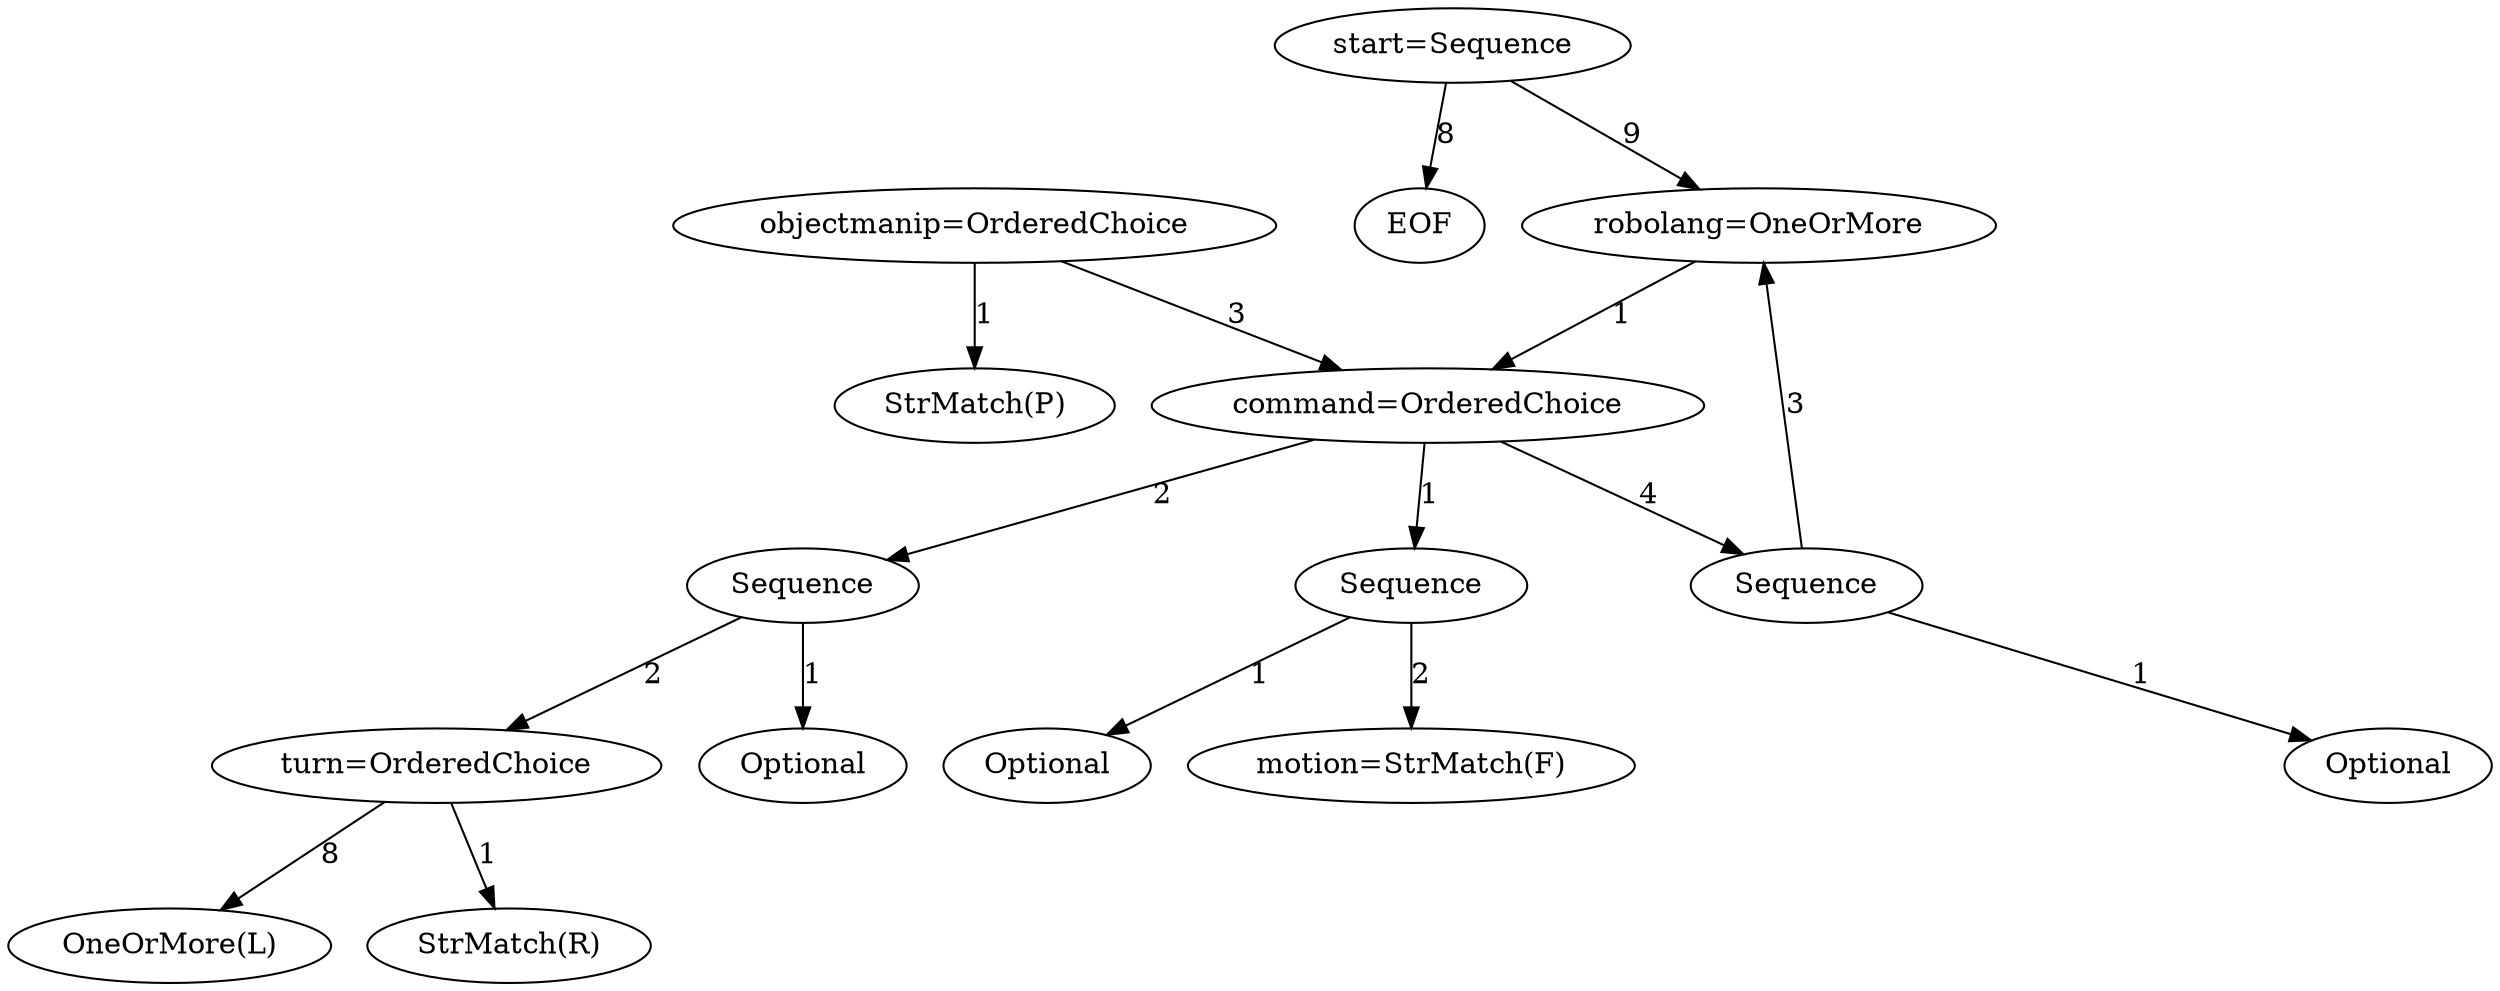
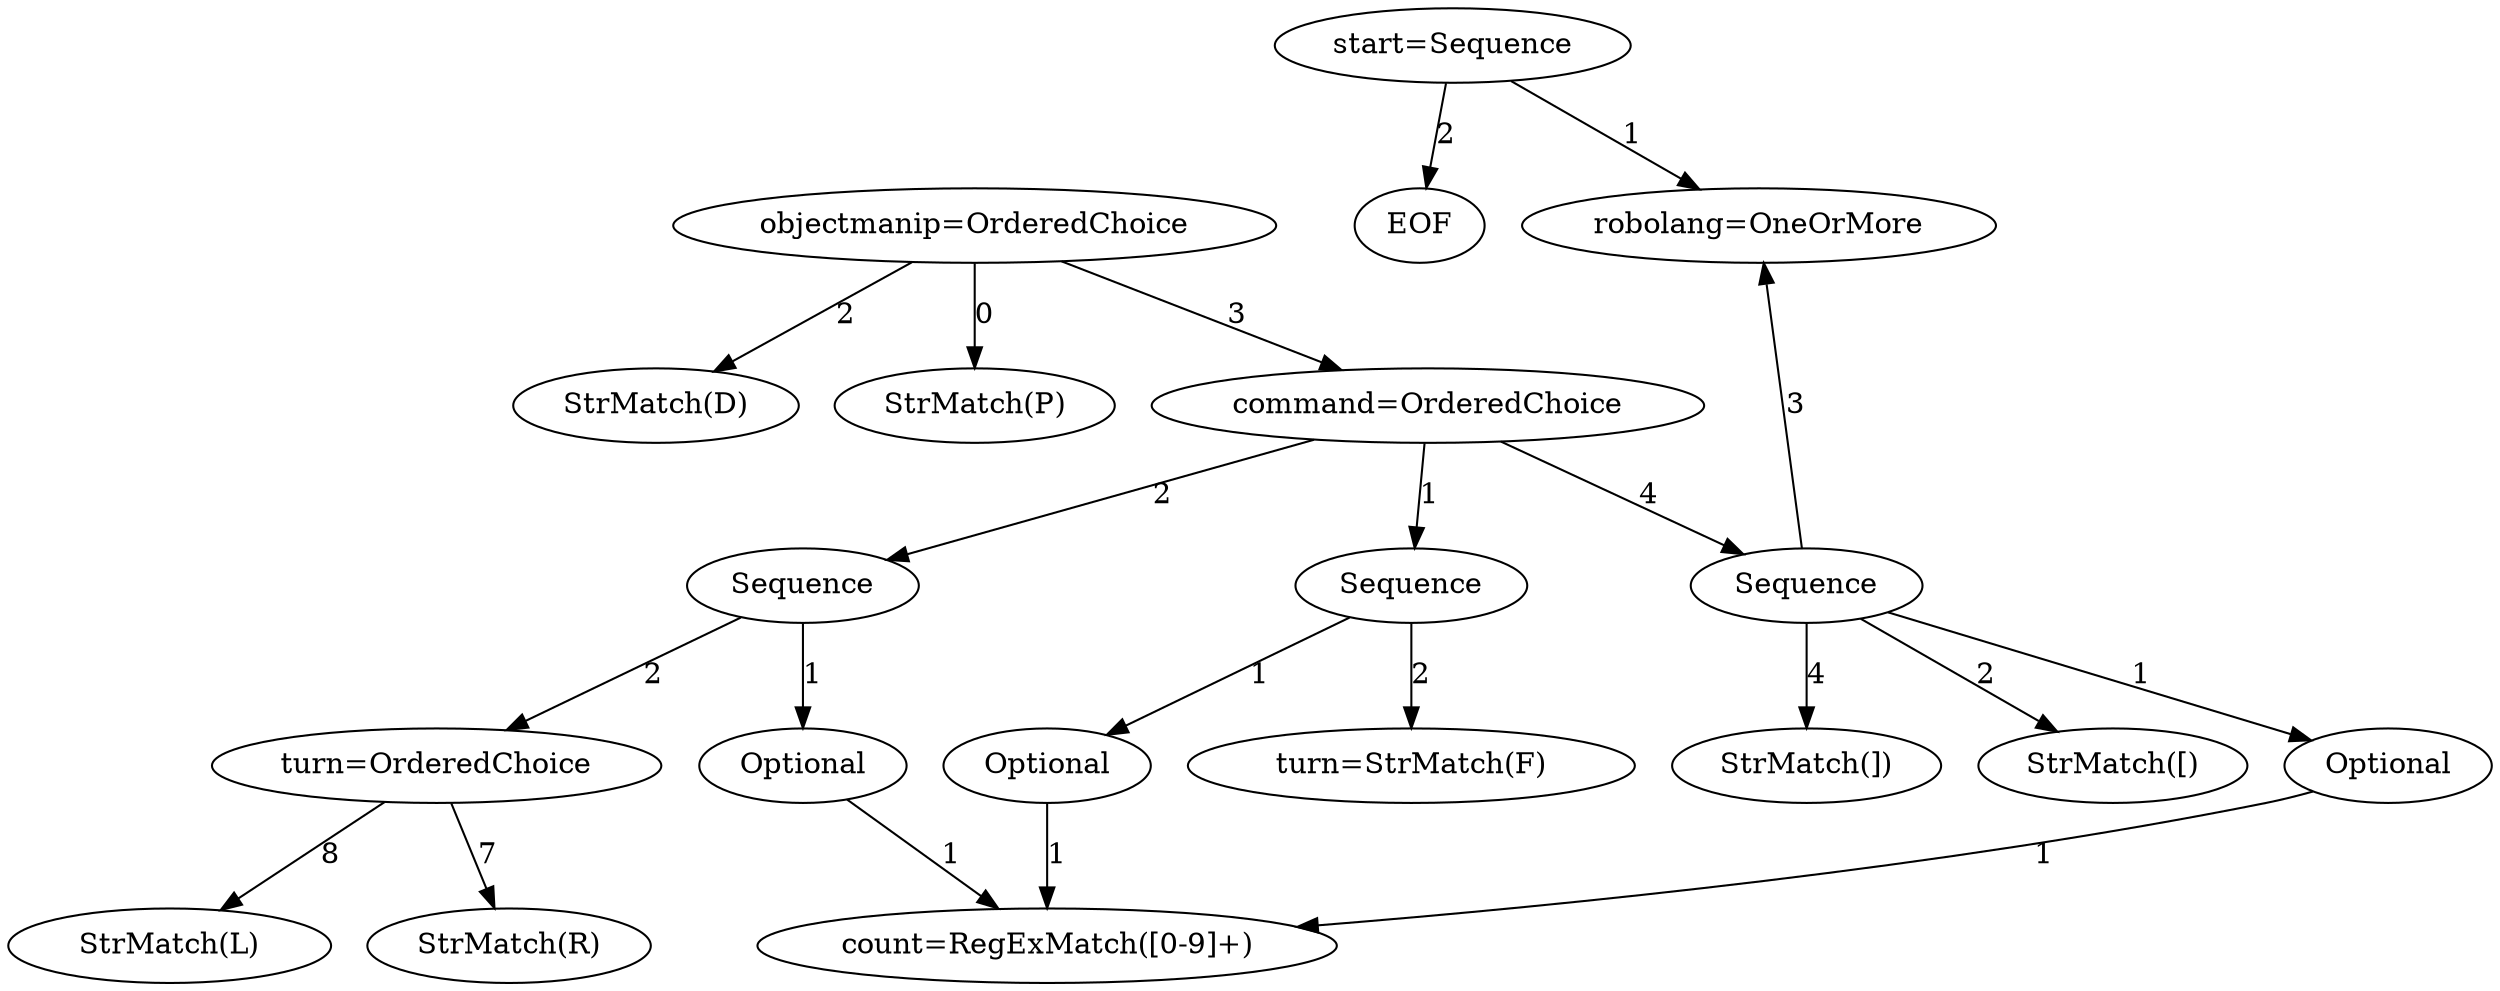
edge "start=Sequence" -> "EOF": label "8" -> "2"
edge "start=Sequence" -> "robolang=OneOrMore": label "9" -> "1"
edge "robolang=OneOrMore" -> "command=OrderedChoice": removed, label "1"
edge "objectmanip=OrderedChoice" -> "StrMatch(P)": label "1" -> "0"
node "StrMatch(D)": added
node "motion=StrMatch(F)": label "motion=StrMatch(F)" -> "turn=StrMatch(F)"
node "StrMatch(])": added
node "StrMatch([)": added
edge "turn=OrderedChoice" -> "StrMatch(R)": label "1" -> "7"
node "OneOrMore(L)": label "OneOrMore(L)" -> "StrMatch(L)"
node "count=RegExMatch([0-9]+)": added
